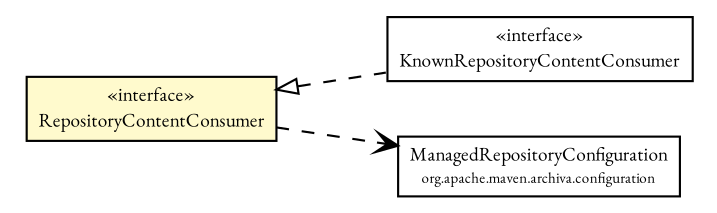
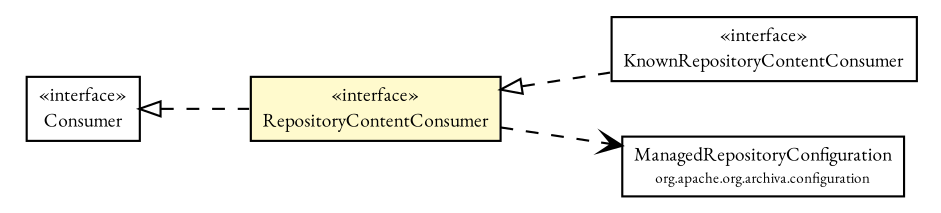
node "Consumer": added
node "ManagedRepositoryConfiguration": text "org.apache.maven.archiva.configuration" -> "org.apache.org.archiva.configuration"
